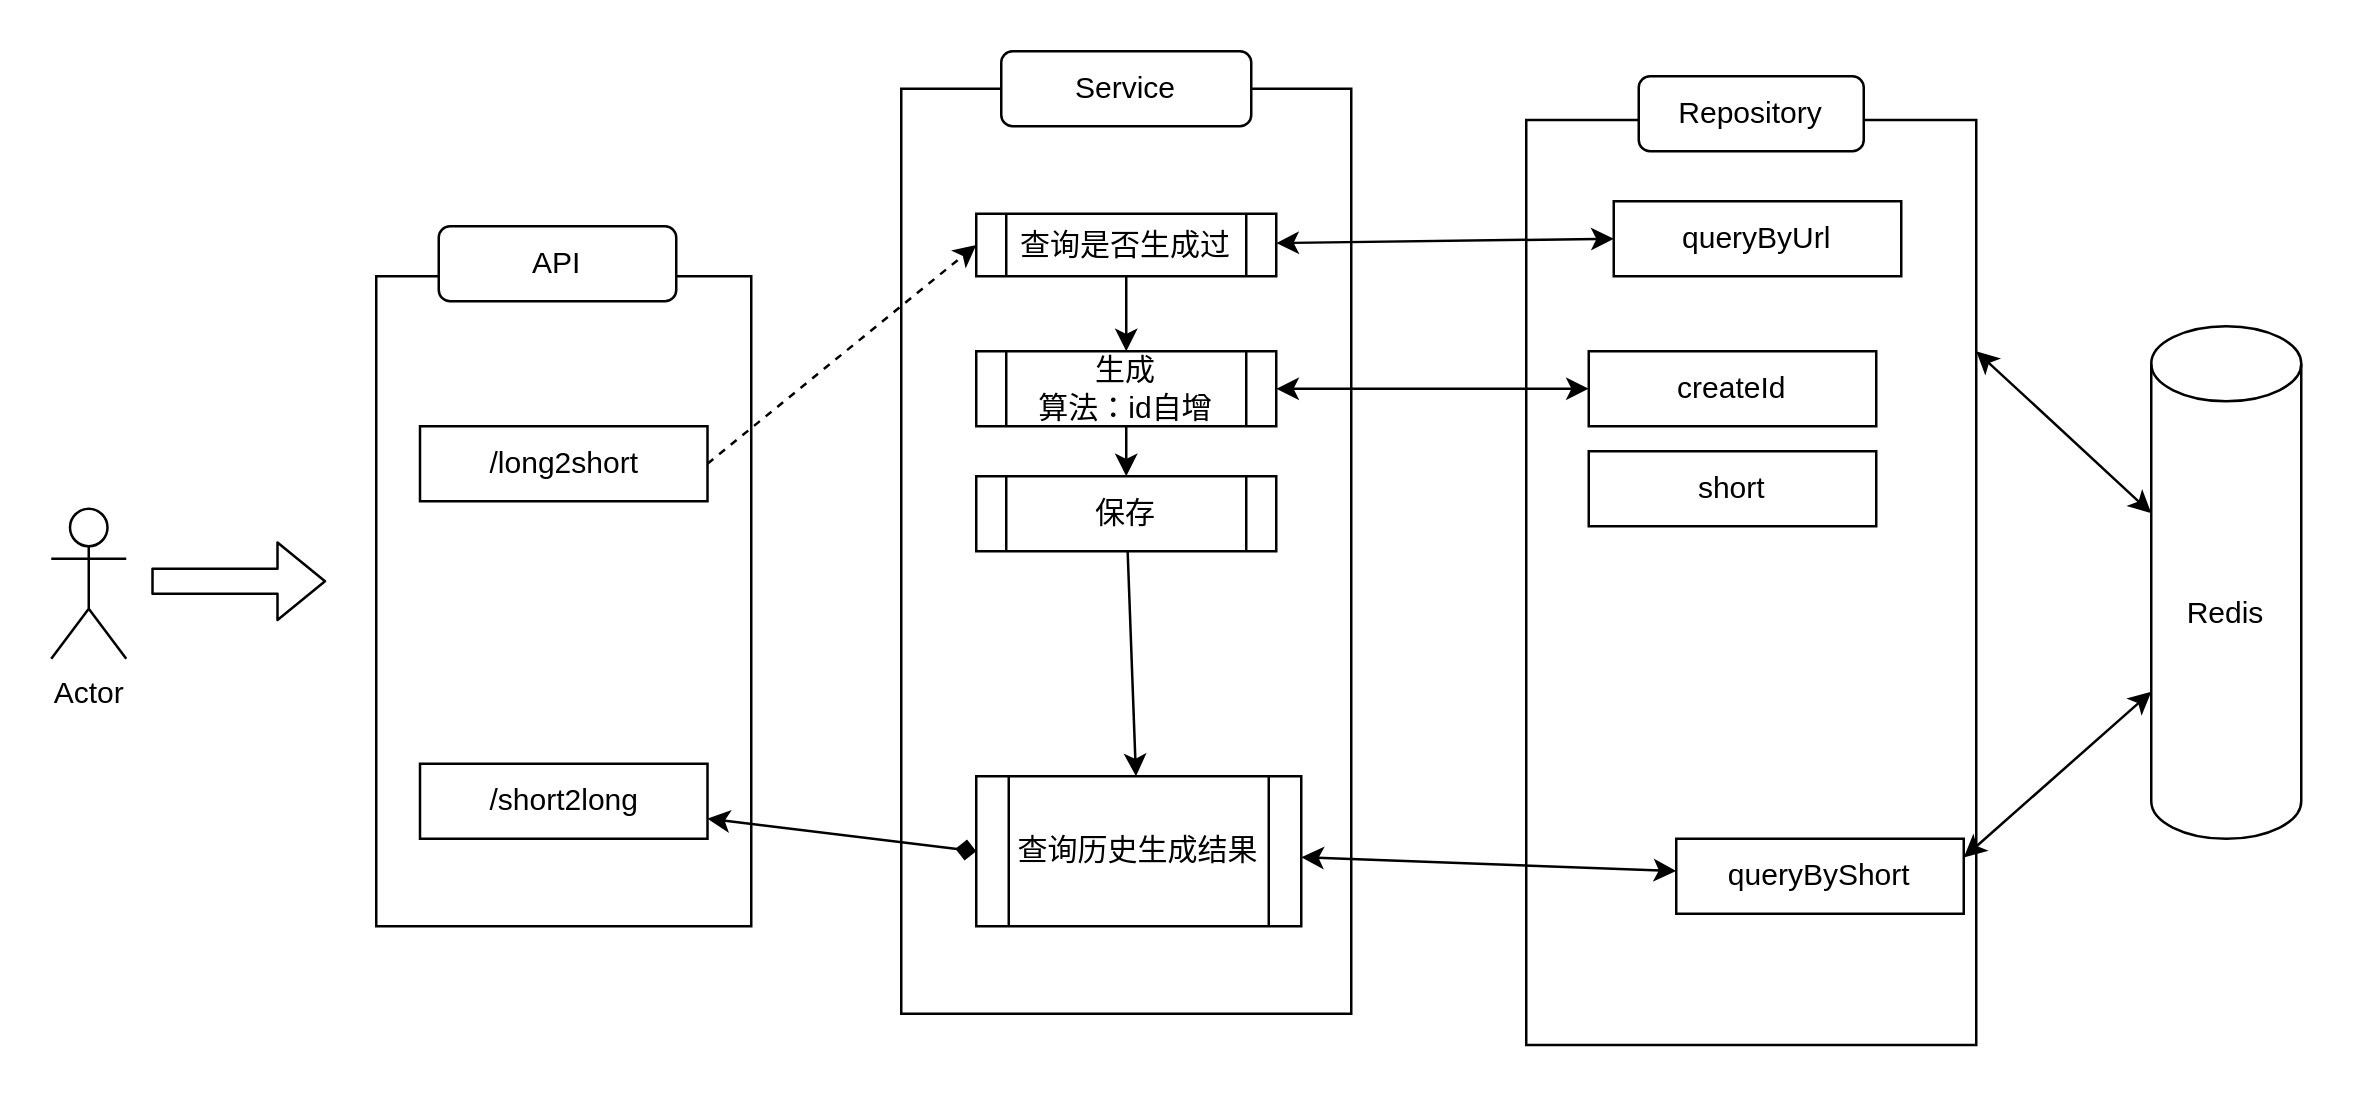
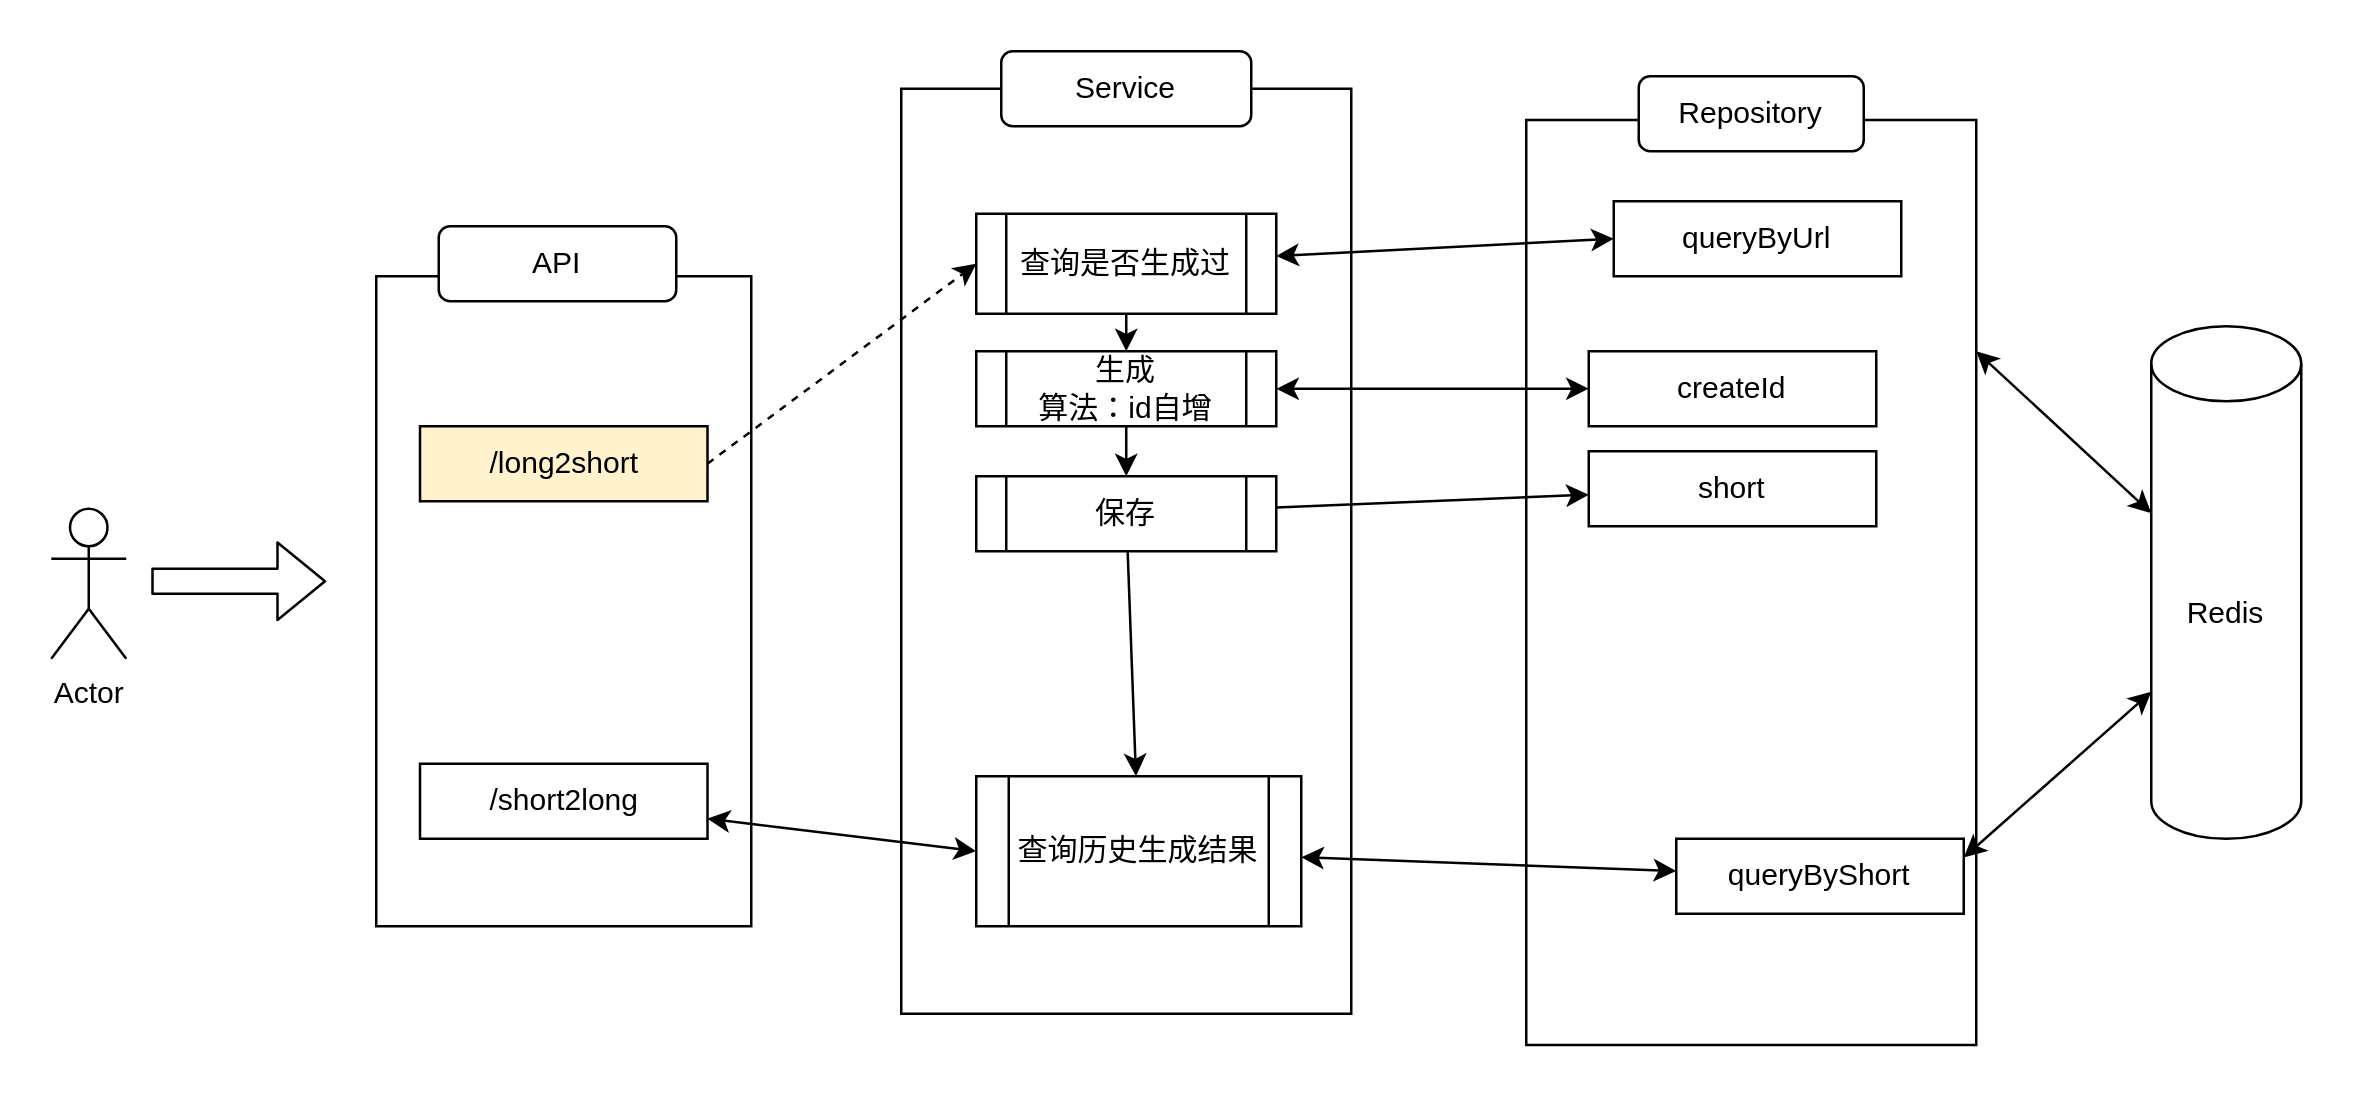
node "查询是否生成过": size 300x63 -> 300x100
node "/long2short": fillcolor #ffffff -> #fff2cc
edge "保存" -> "short": added
edge "/short2long" -- "查询历史生成结果": arrowhead diamond -> classic
